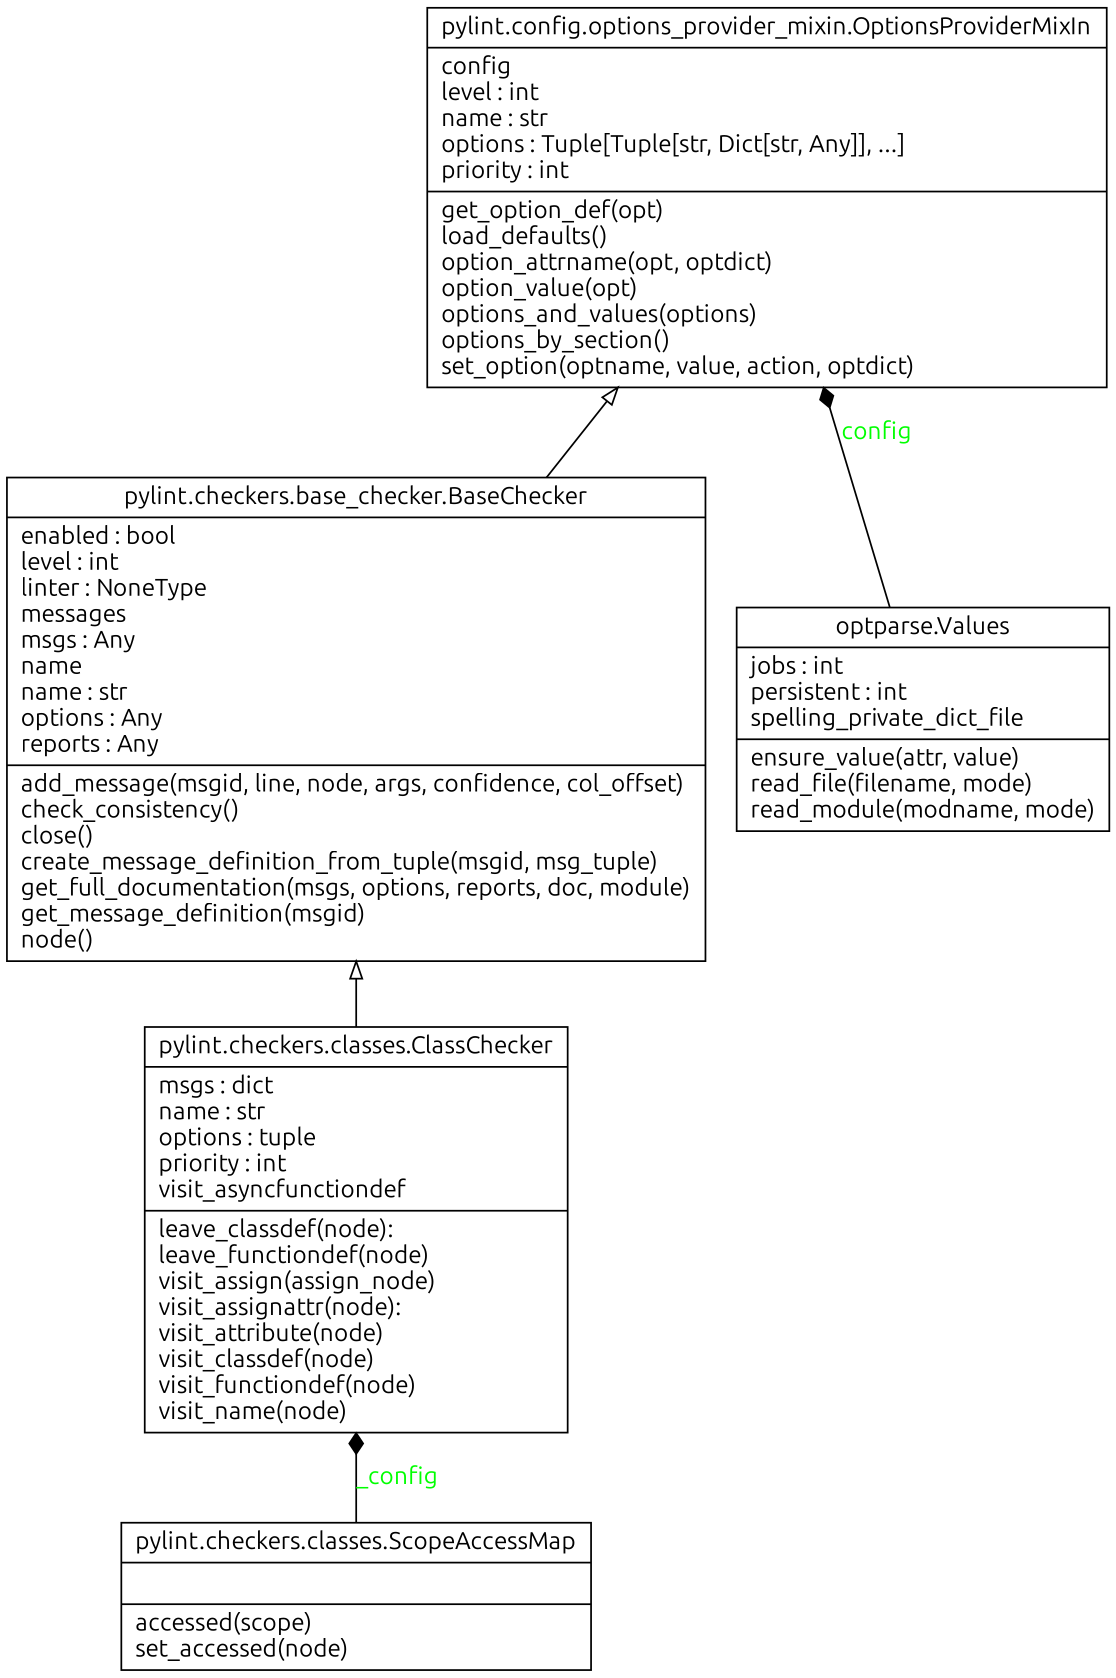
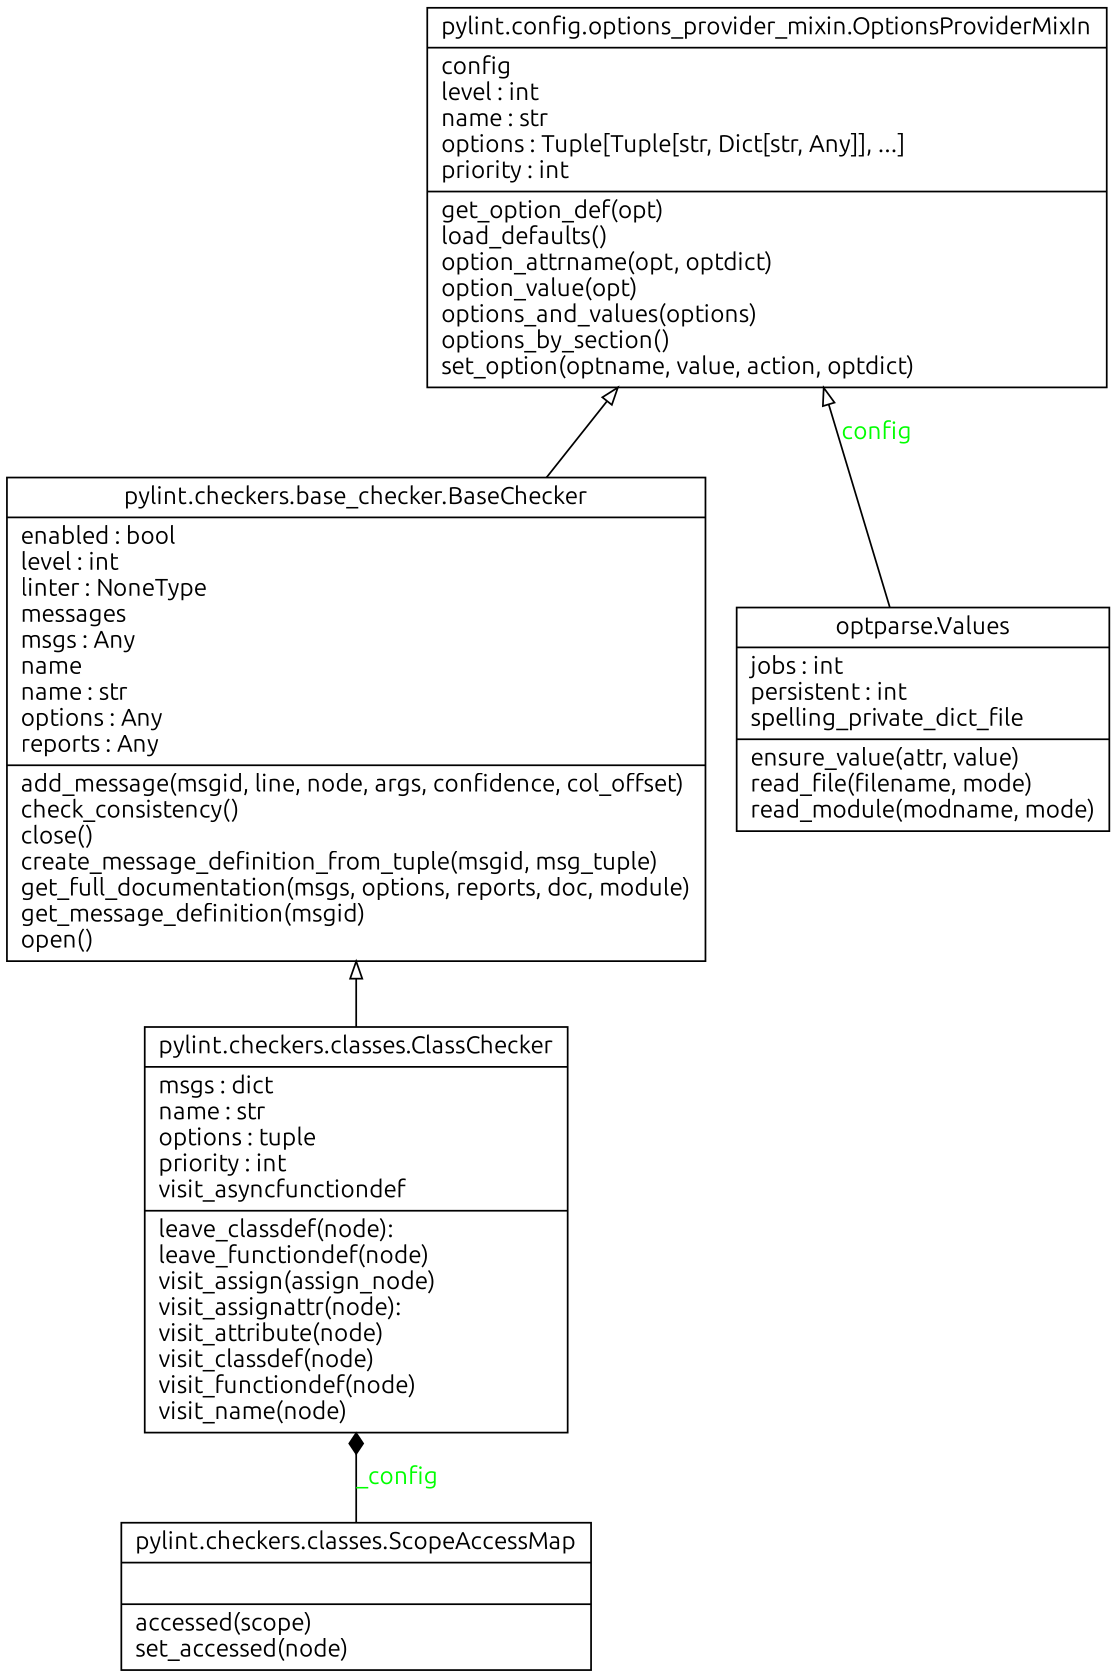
edge "optparse.Values" -> "pylint.config.options_provider_mixin.OptionsProviderMixIn": arrowhead diamond -> empty
node "pylint.checkers.base_checker.BaseChecker": text "node()" -> "open()"
